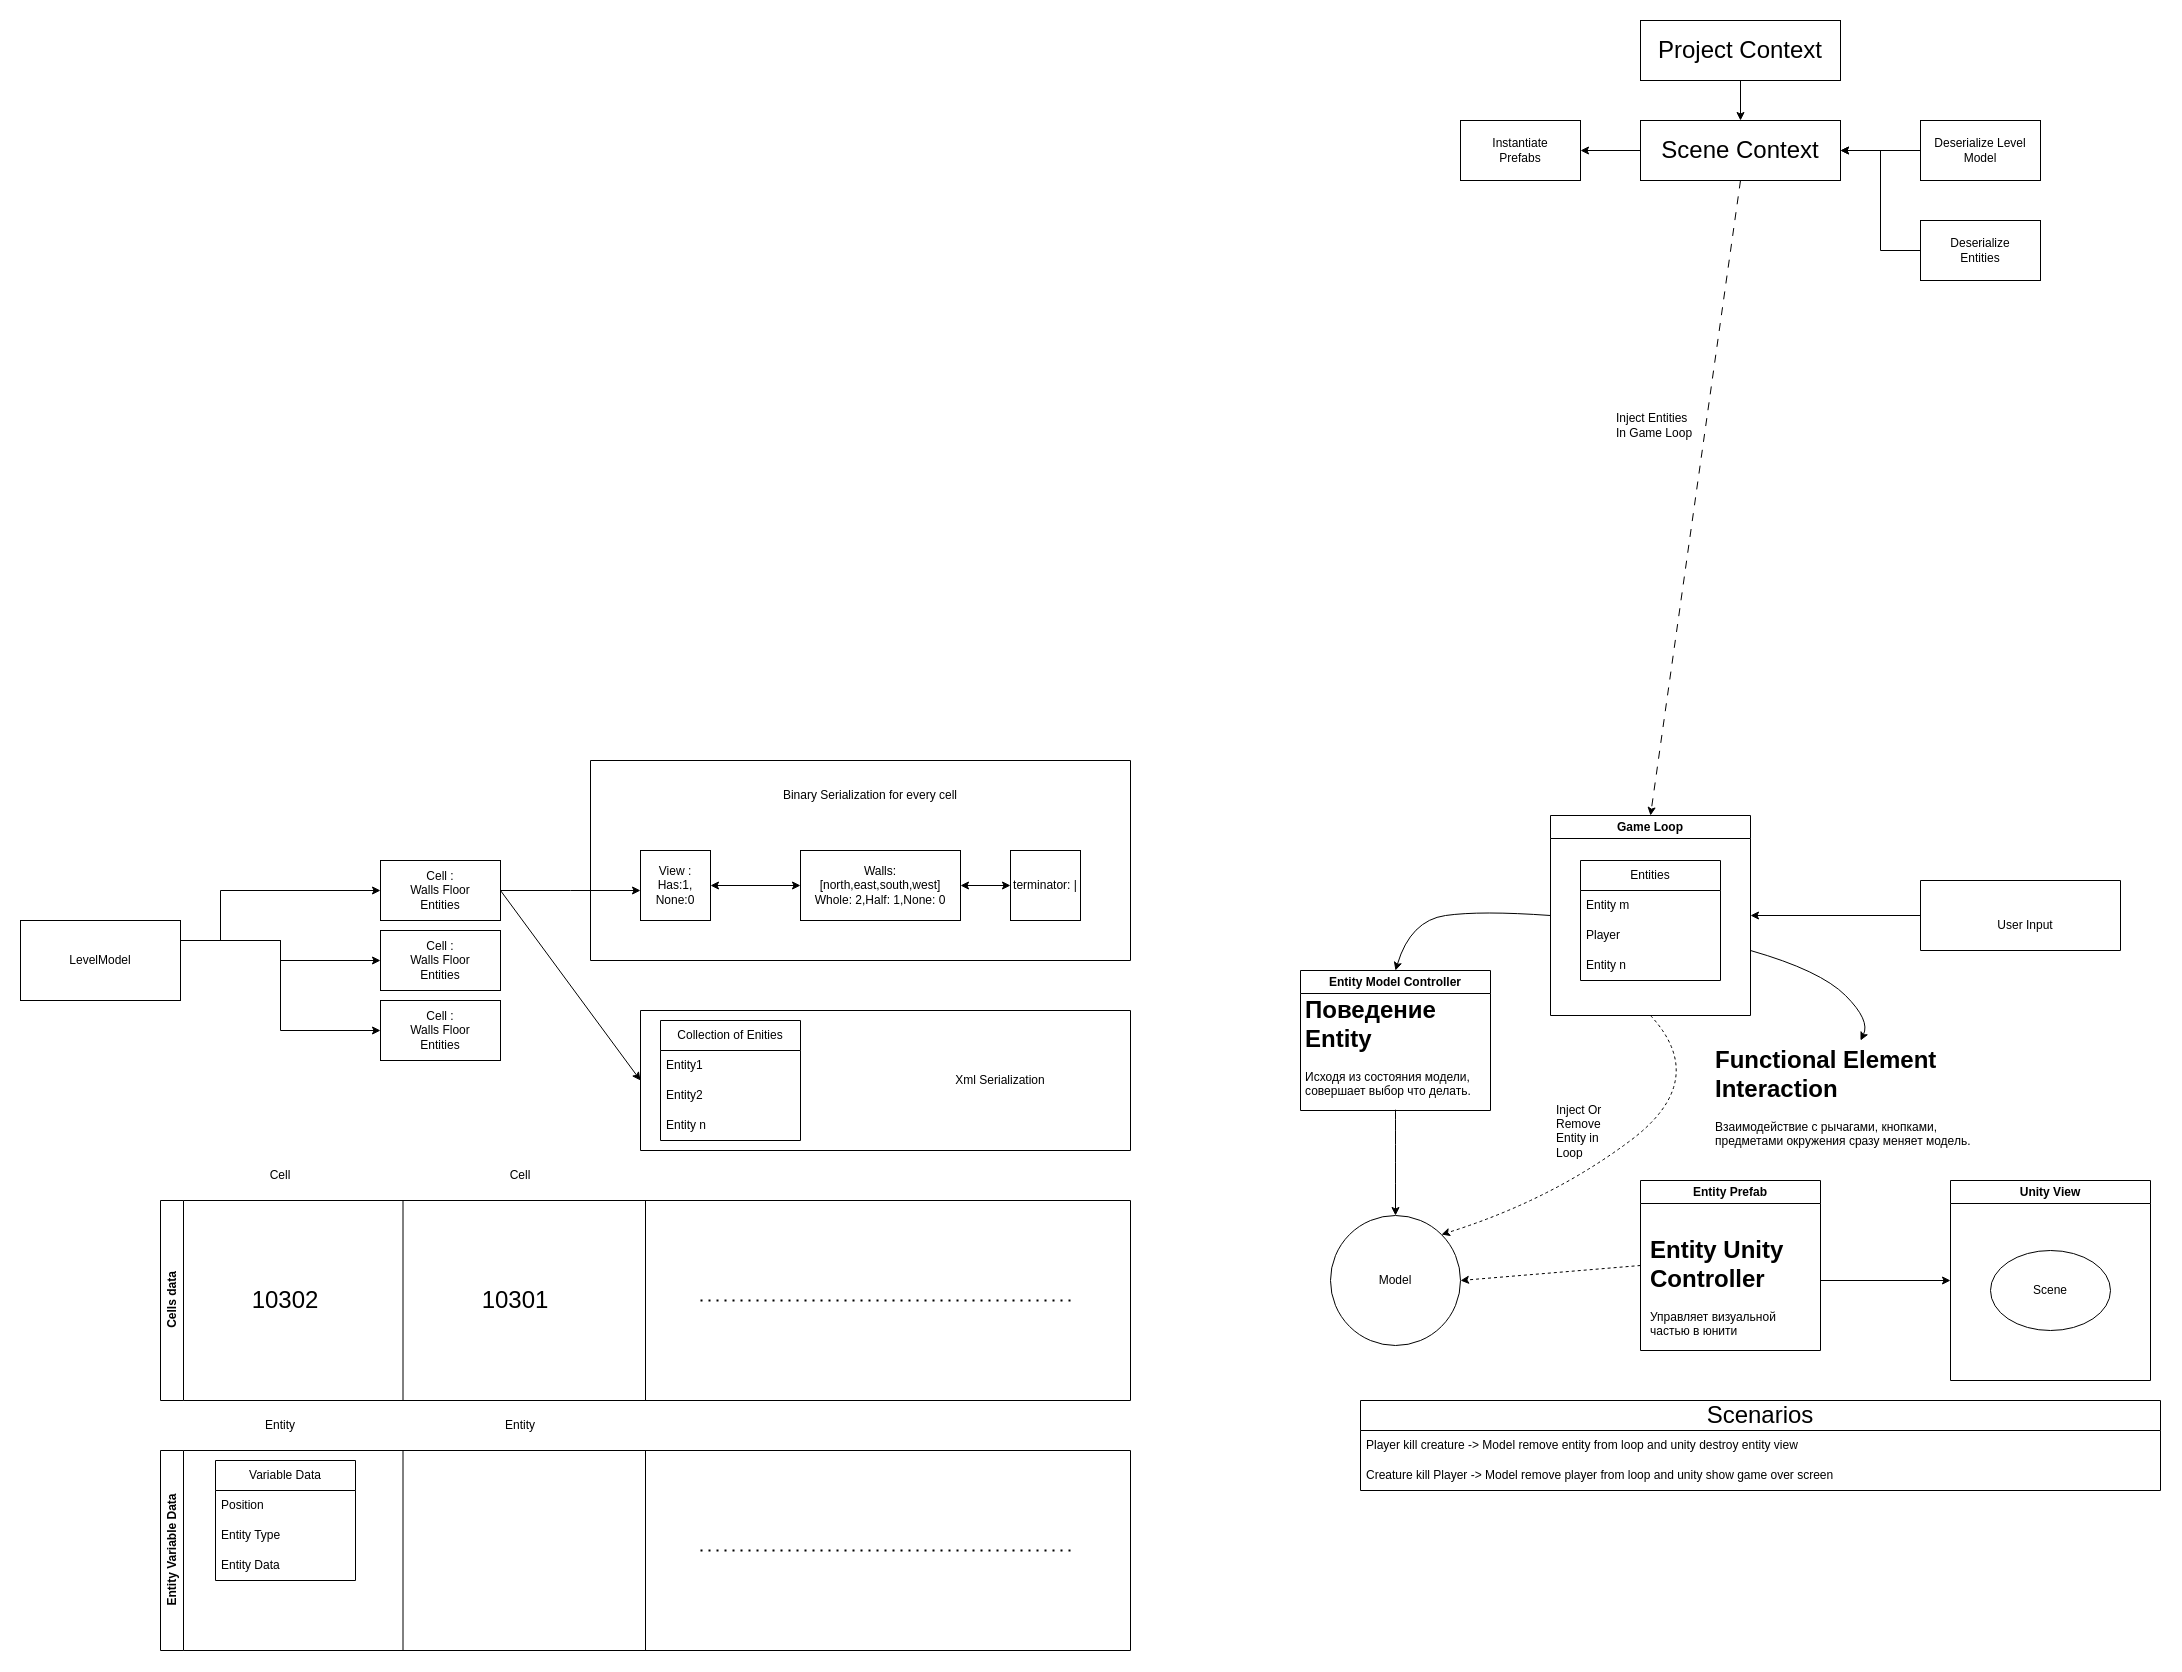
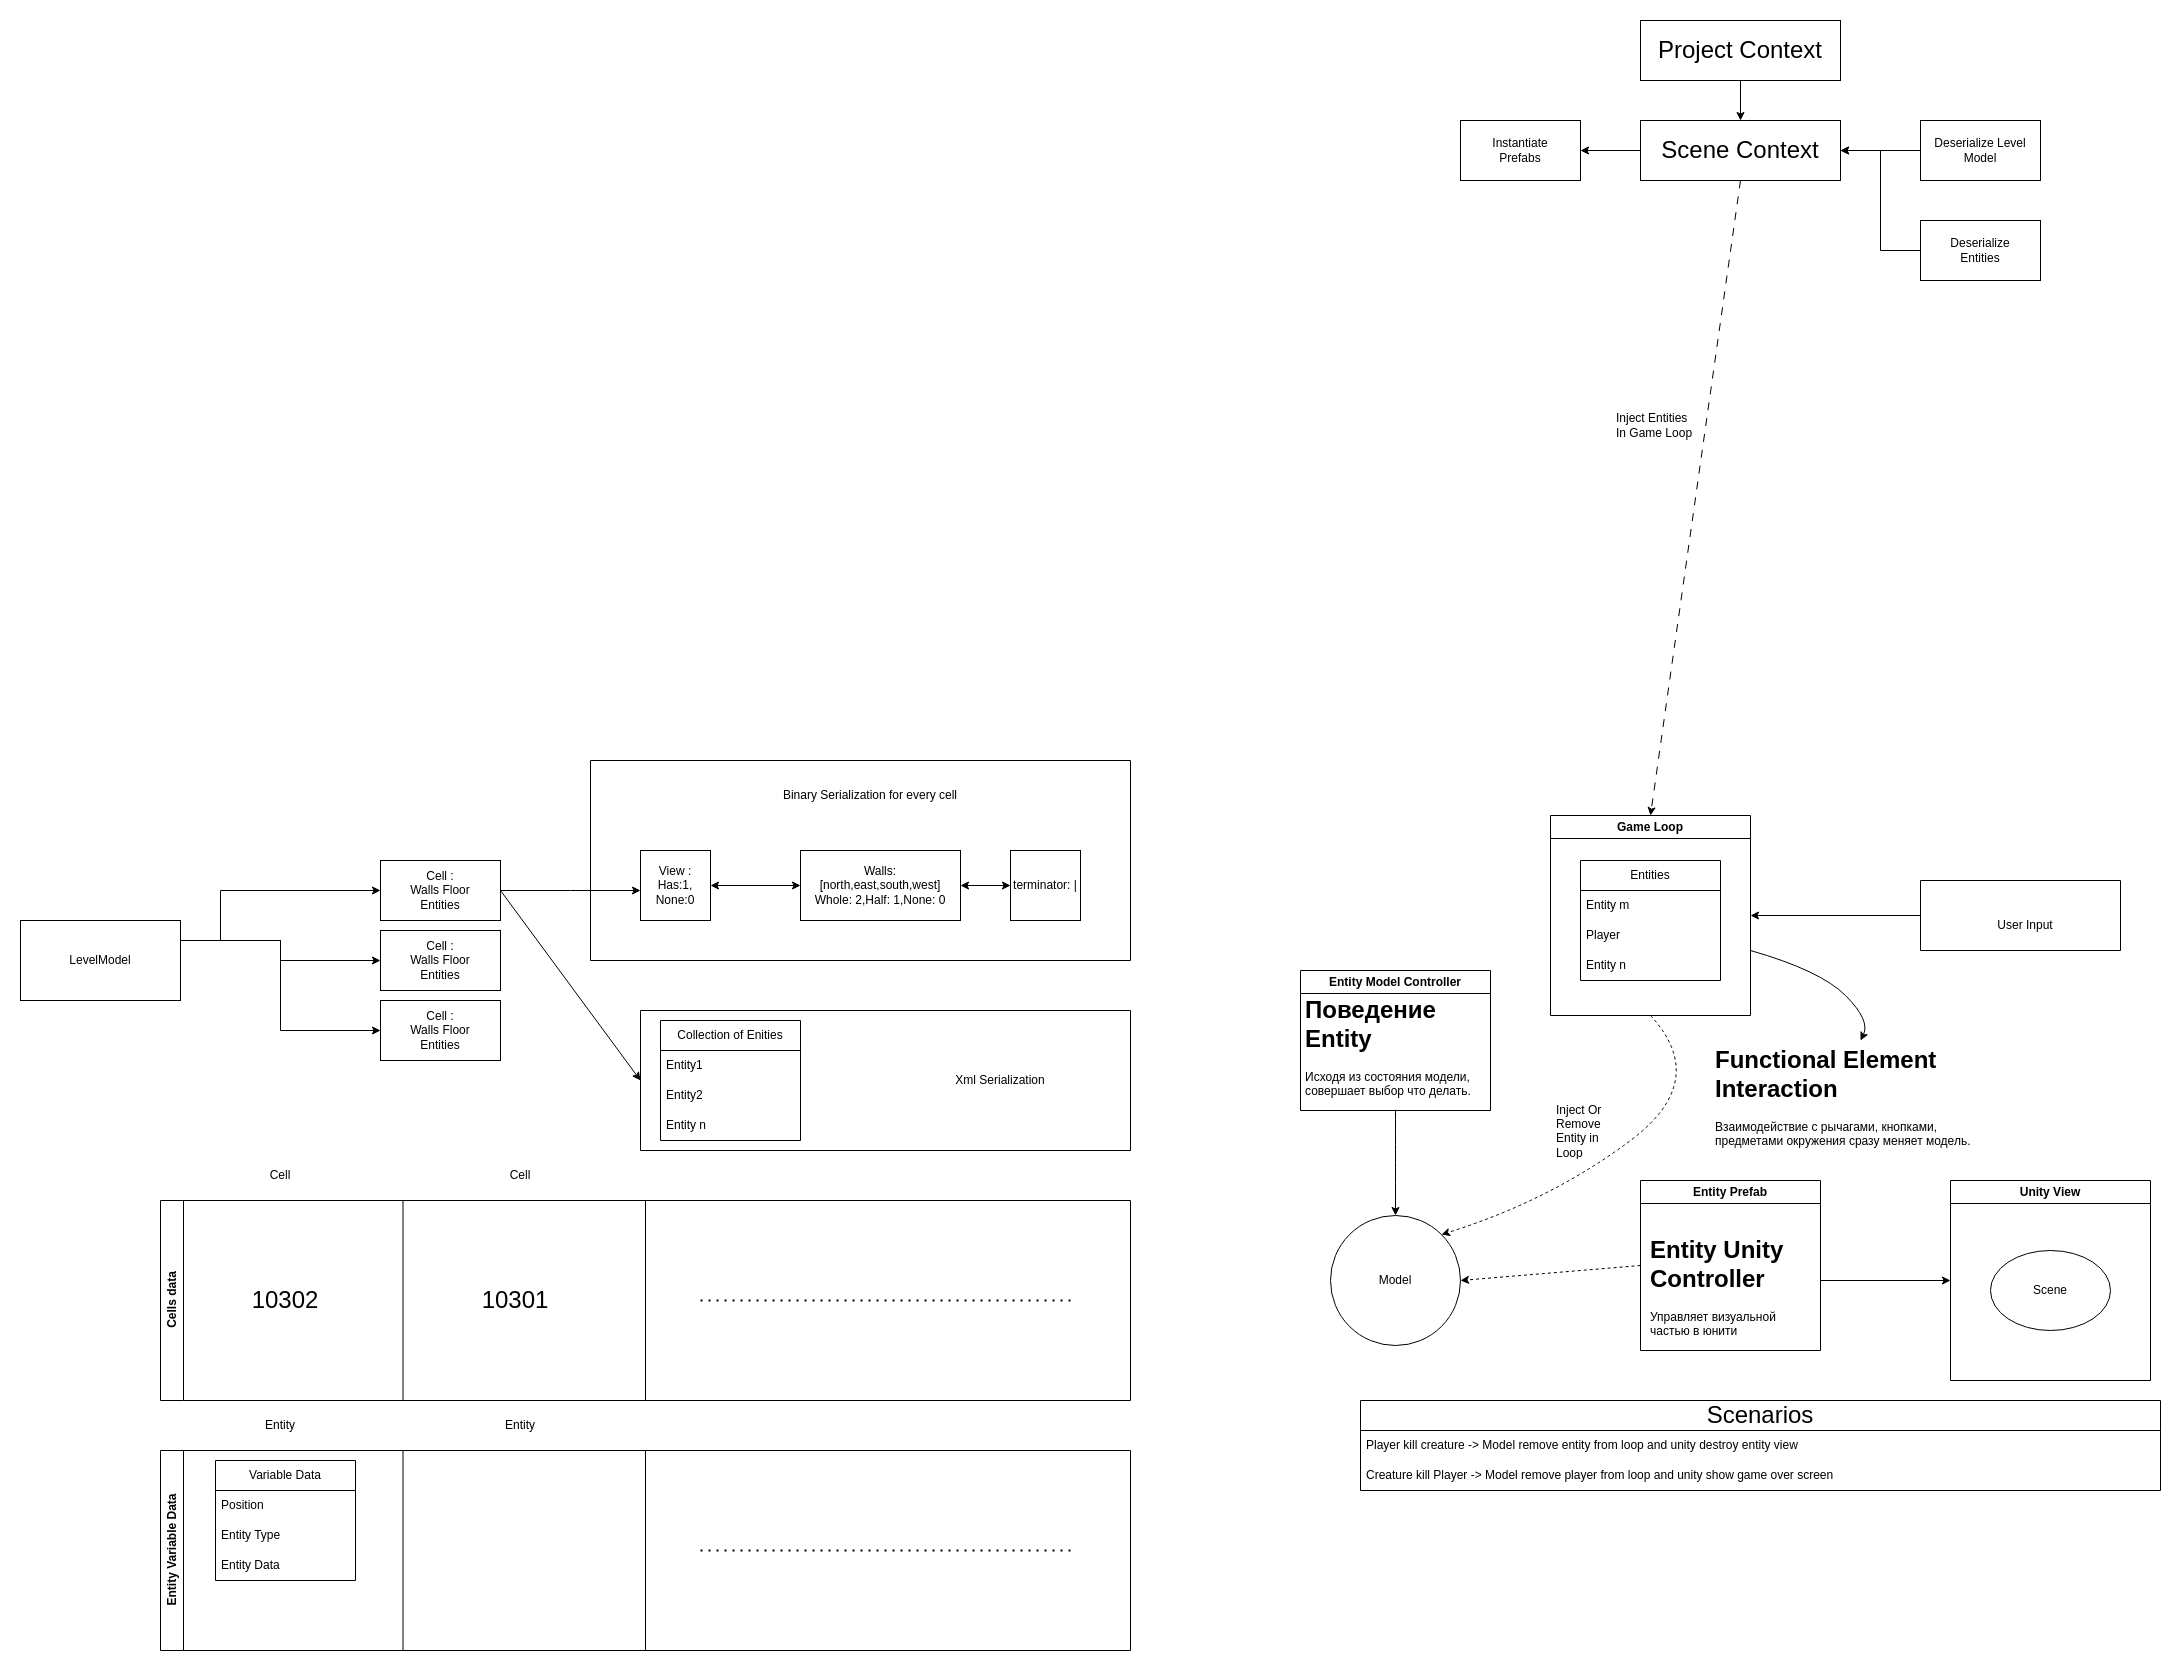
edge "Game Loop" -> "Entity Model Controller": removed
